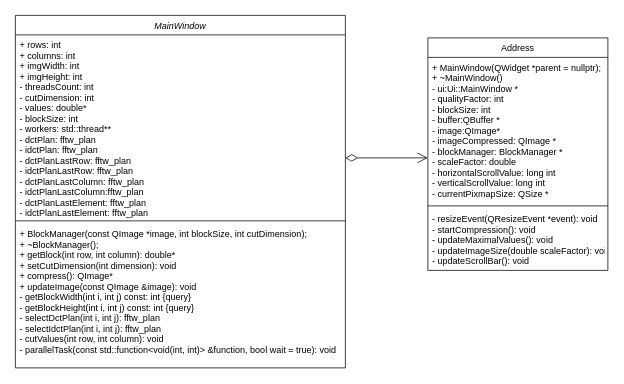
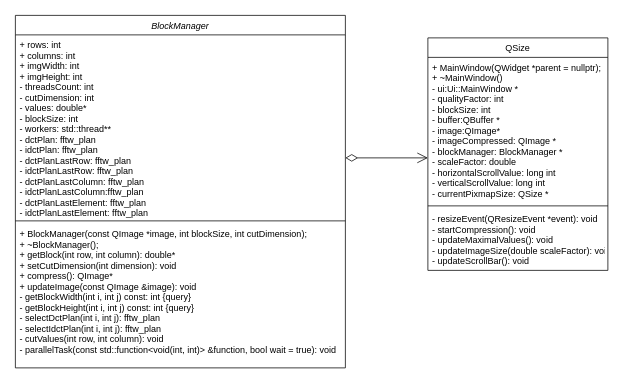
node "MainWindow": label "MainWindow" -> "BlockManager"
node "Address": label "Address" -> "QSize"
